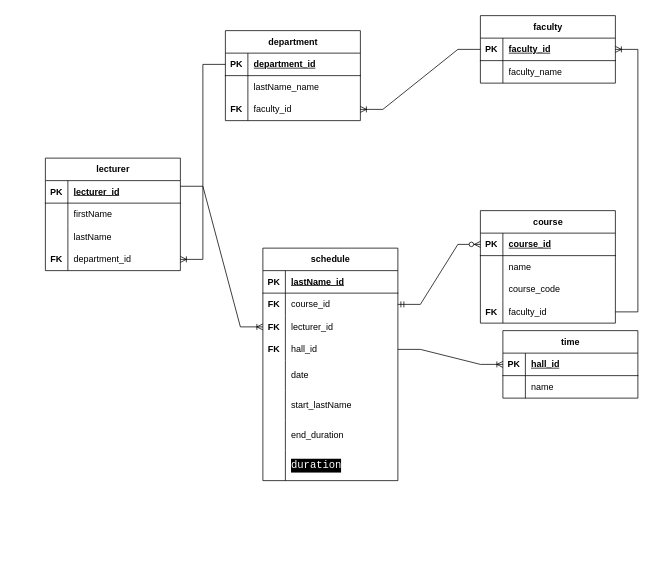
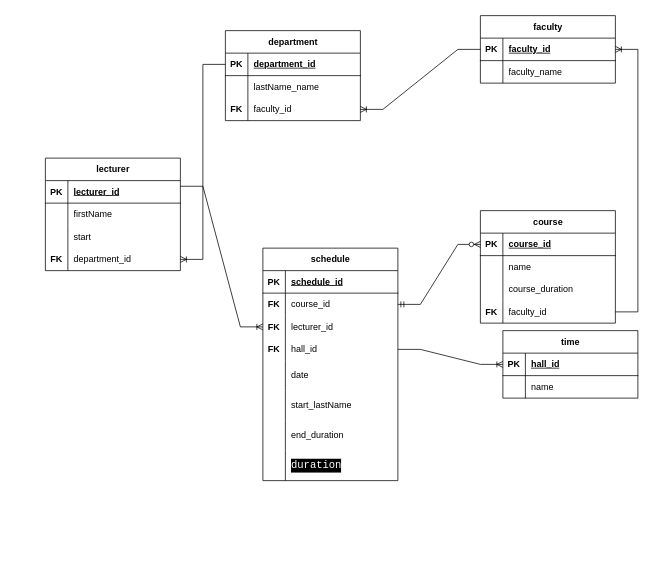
node "lastName": label "lastName" -> "start"
node "lastName_id": label "lastName_id" -> "schedule_id"
node "course_code": label "course_code" -> "course_duration"
